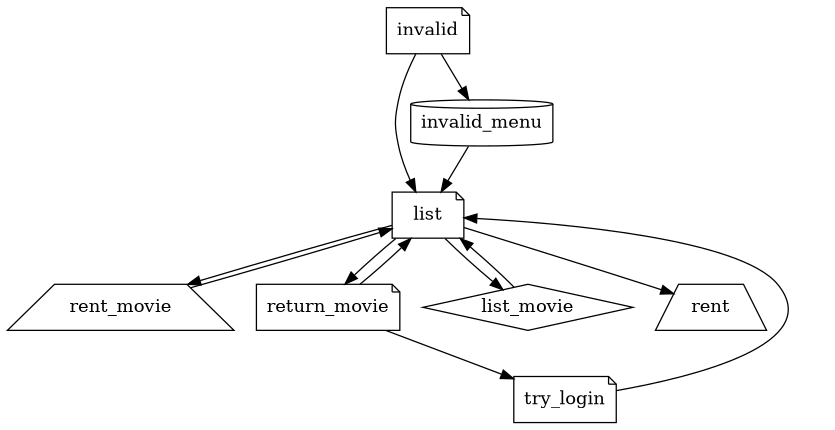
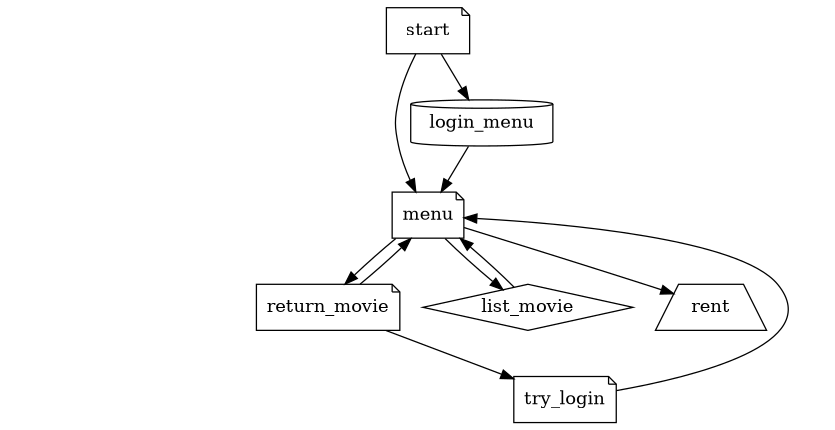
node "invalid": label "invalid" -> "start"
node "invalid_menu": label "invalid_menu" -> "login_menu"
node "list": label "list" -> "menu"
node "rent_movie": removed
